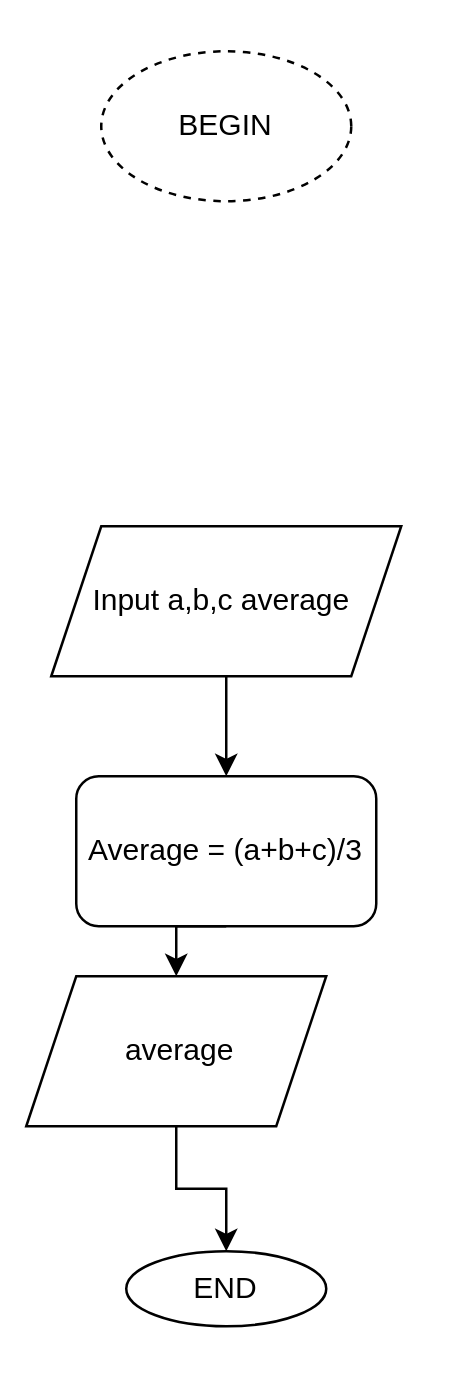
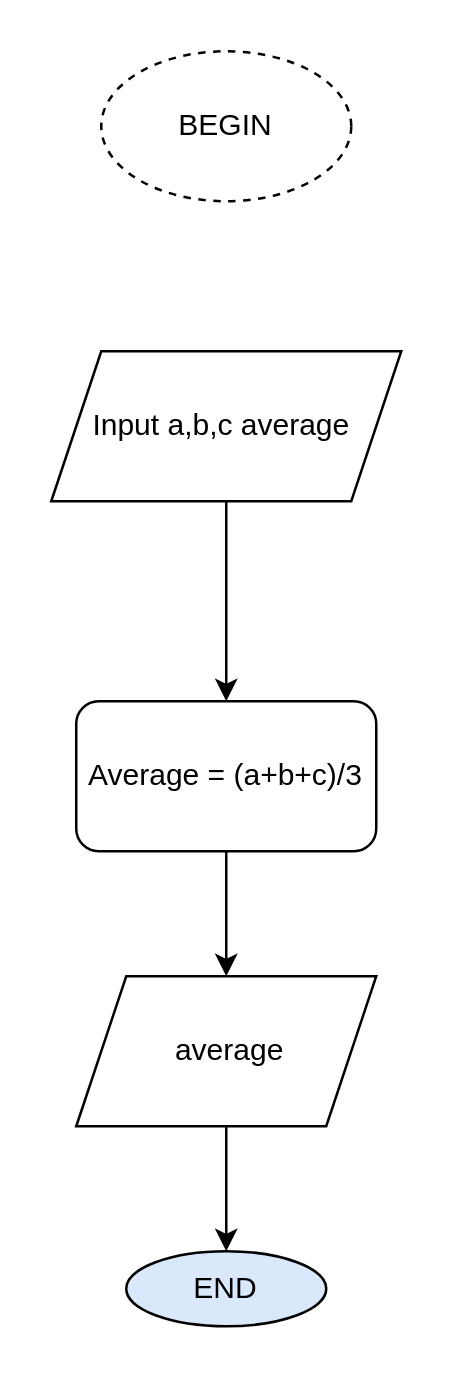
node "Input a,b,c average": moved (226, 601) -> (226, 426)
node "Average = (a+b+c)/3": moved (226, 851) -> (226, 776)
node "average": moved (176, 1051) -> (226, 1051)
node "END": fillcolor #ffffff -> #dae8fc
